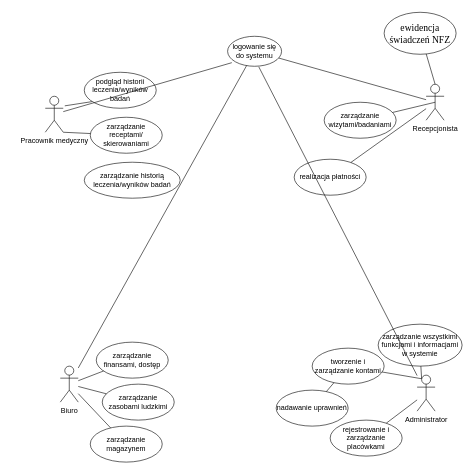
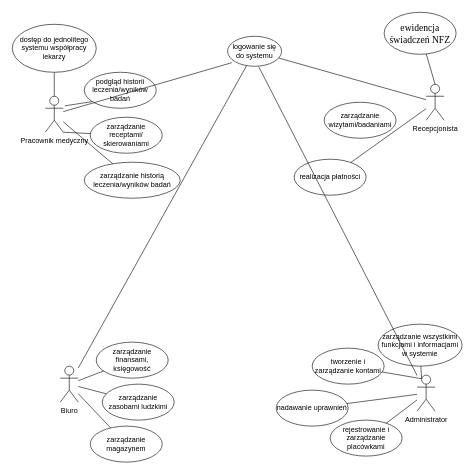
node "dostęp do jednolitego systemu współpracy lekarzy": added
edge "dostęp do jednolitego systemu współpracy lekarzy" -- "Pracownik medyczny": added
edge "Recepcjonista" -- "zarządzanie wizytami/badaniami": removed
edge "Pracownik medyczny" -- "zarządzanie historią leczenia/wyników badań": added
node "zarządzanie finansami, dostęp": label "zarządzanie finansami, dostęp" -> "zarządzanie finansami, księgowość"
edge "tworzenie i zarządzanie kontami" -- "nadawanie uprawnień": now "Administrator" -- "nadawanie uprawnień"
